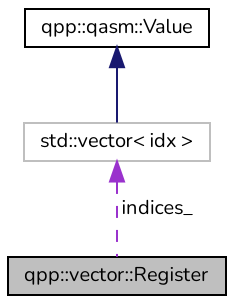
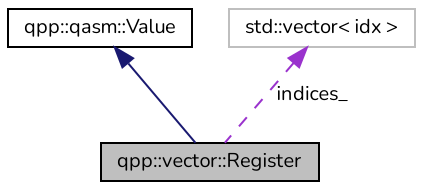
edge "std::vector< idx >" -> "qpp::qasm::Value": now "qpp::vector::Register" -> "qpp::qasm::Value"
